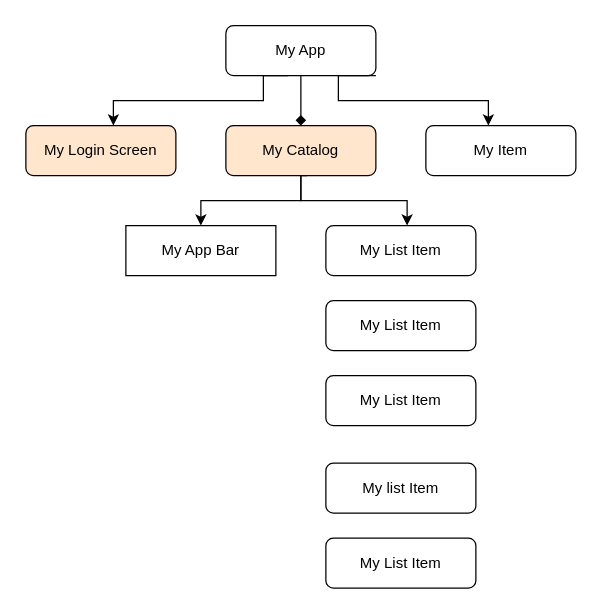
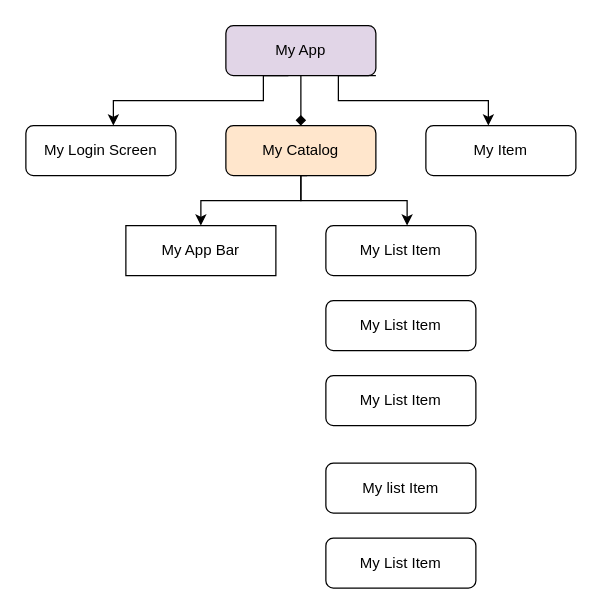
node "My App": fillcolor #ffffff -> #e1d5e7
node "My Login Screen": fillcolor #ffe6cc -> #ffffff
